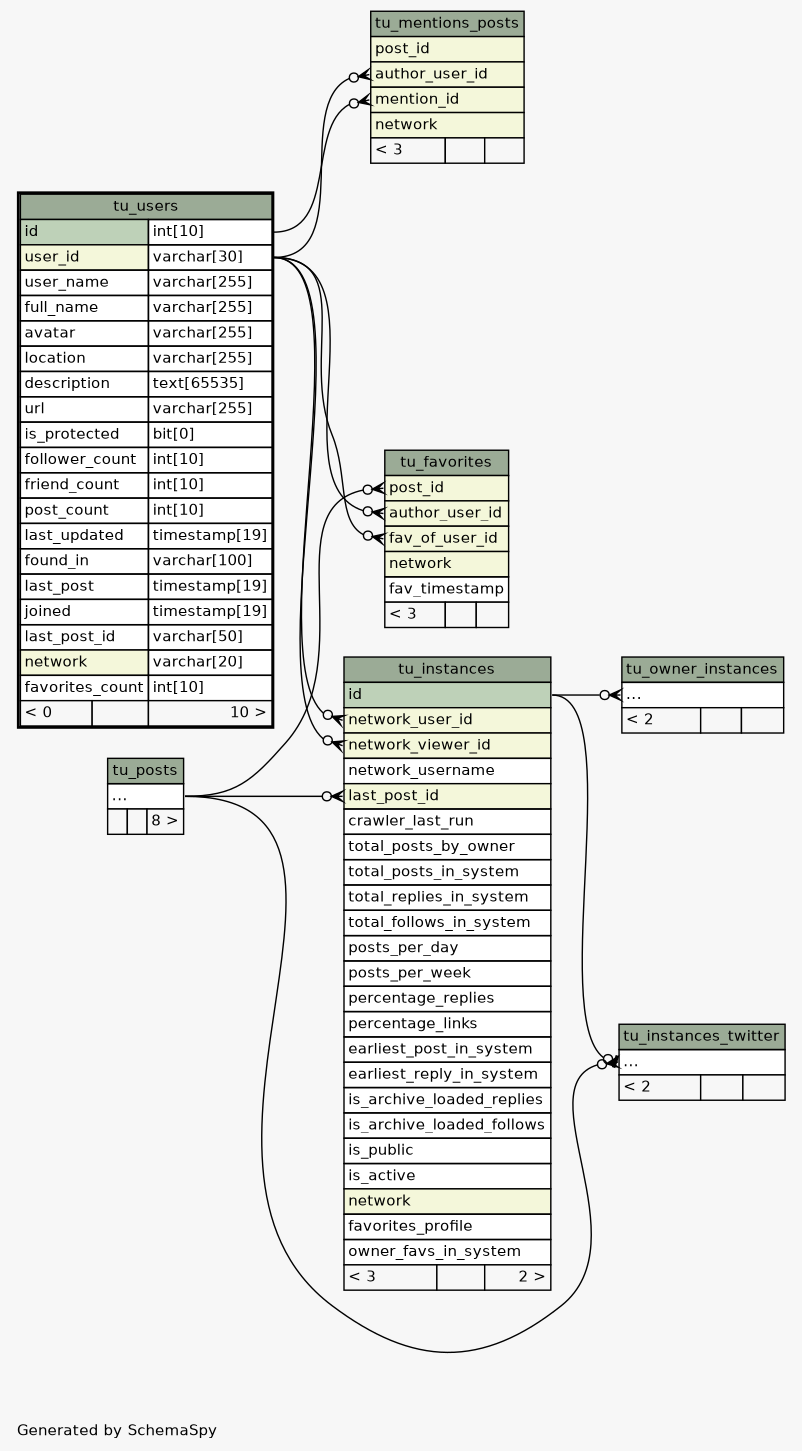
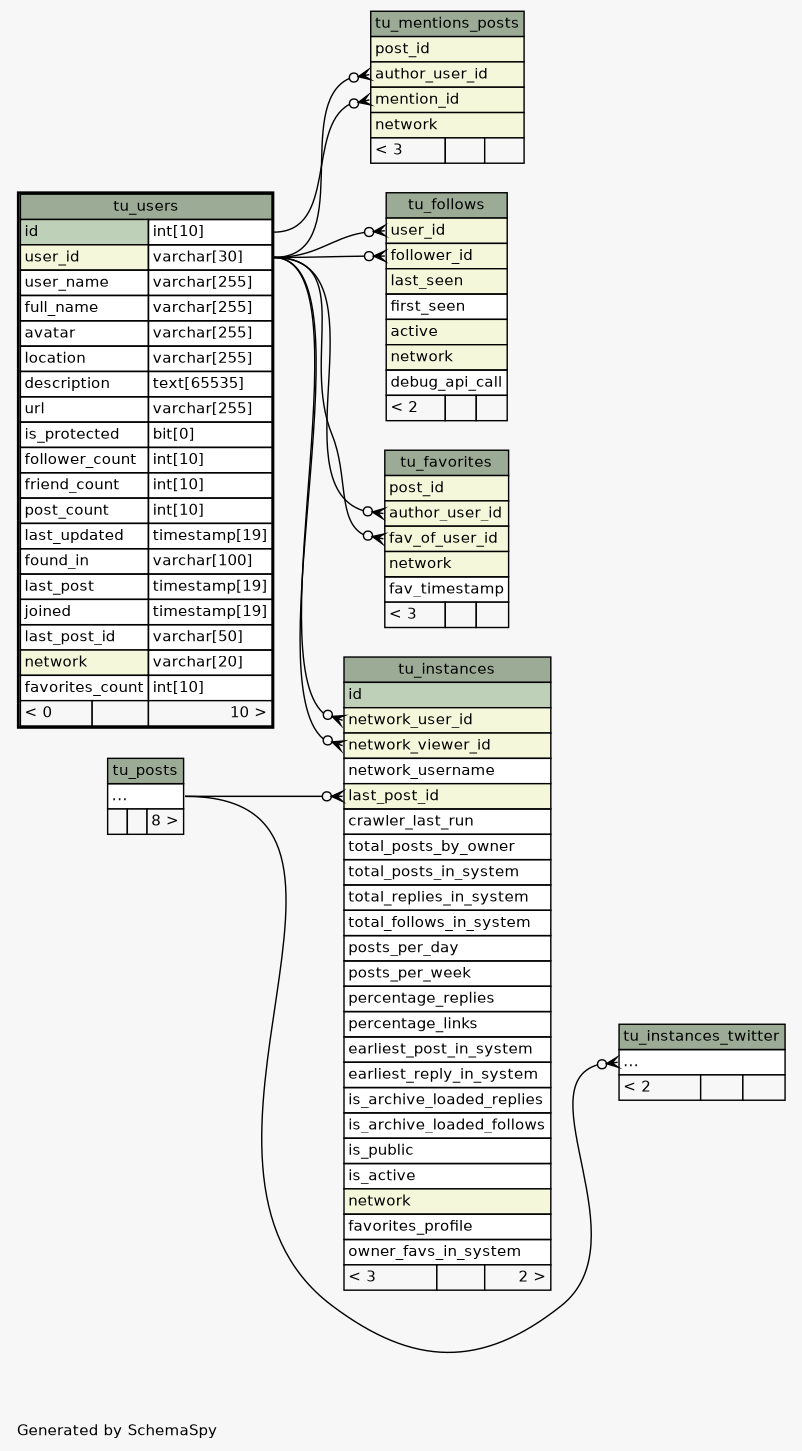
node "tu_follows": added
edge "tu_posts" -> "tu_favorites": removed
node "tu_owner_instances": removed
edge "tu_instances" -> "tu_instances_twitter": removed
